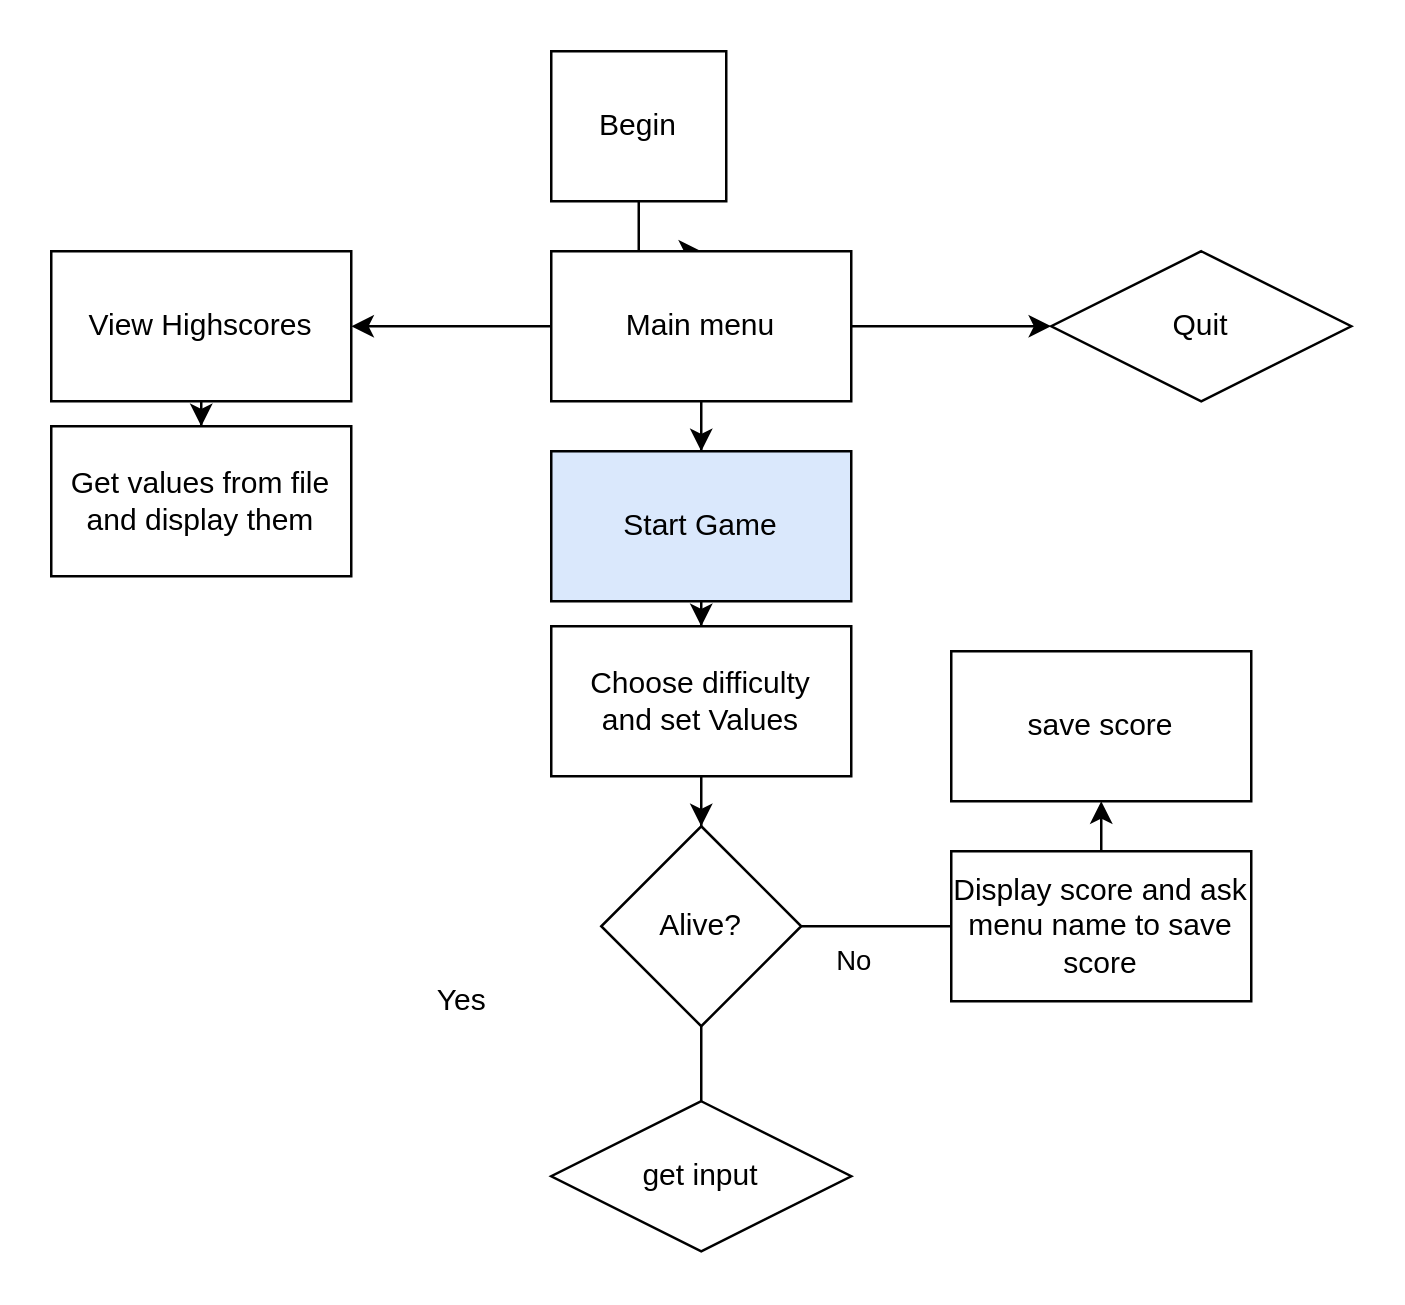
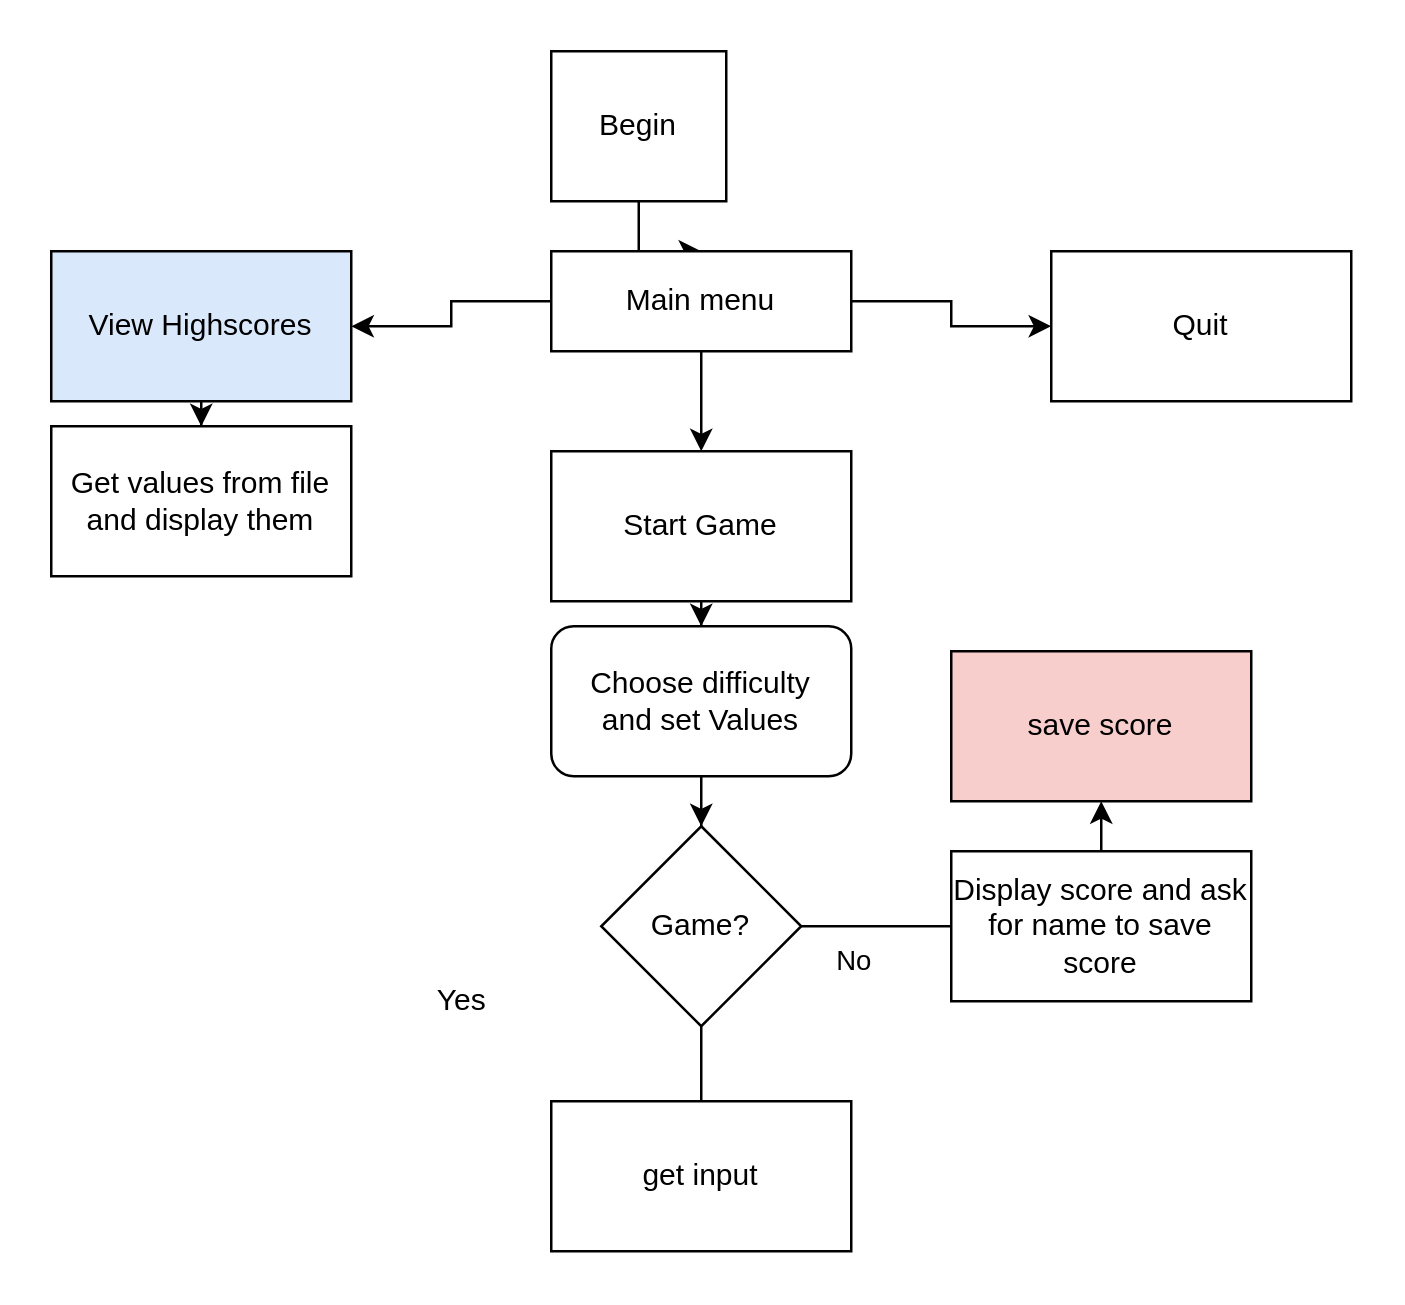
node "View Highscores": fillcolor #ffffff -> #dae8fc
node "Main menu": size 300x150 -> 300x100
node "Quit": shape diamond -> rectangle
edge "View Highscores" -> "Get values from file and display them": style dashed -> solid
node "Start Game": fillcolor #dae8fc -> #ffffff
edge "Start Game" -> "Choose difficulty and set Values": style dashed -> solid
node "Choose difficulty and set Values": shape rectangle -> rounded rectangle
node "save score": fillcolor #ffffff -> #f8cecc
node "Alive?": label "Alive?" -> "Game?"
node "Display score and ask menu name to save score": label "Display score and ask menu name to save score" -> "Display score and ask for name to save score"
node "get input": shape diamond -> rectangle
